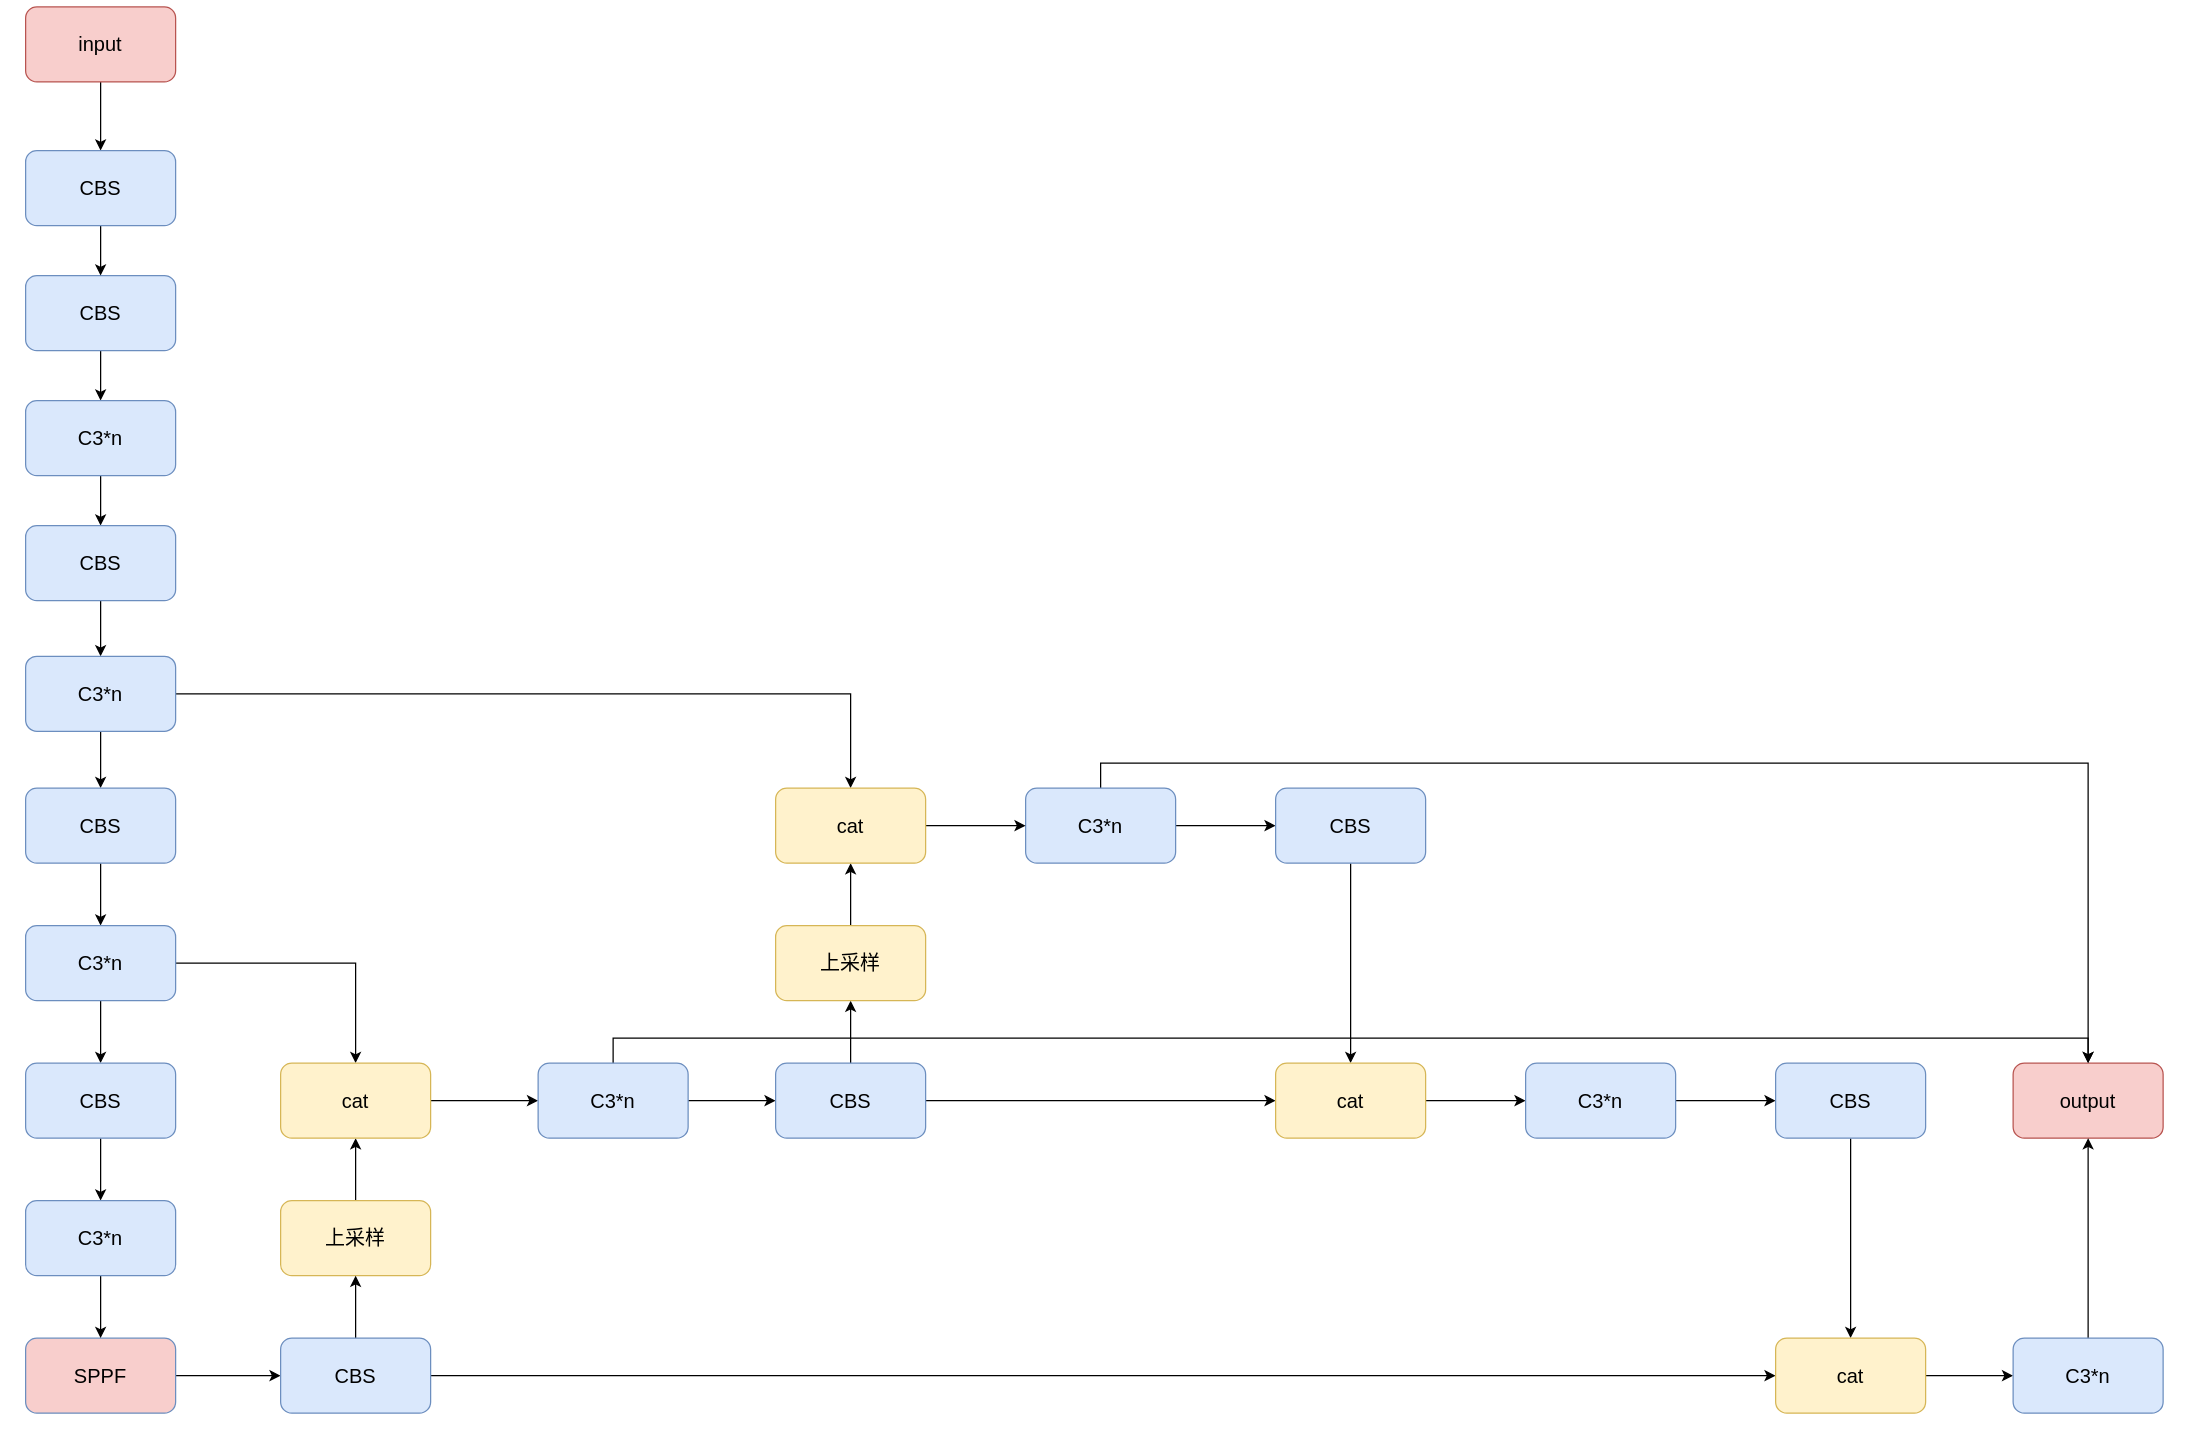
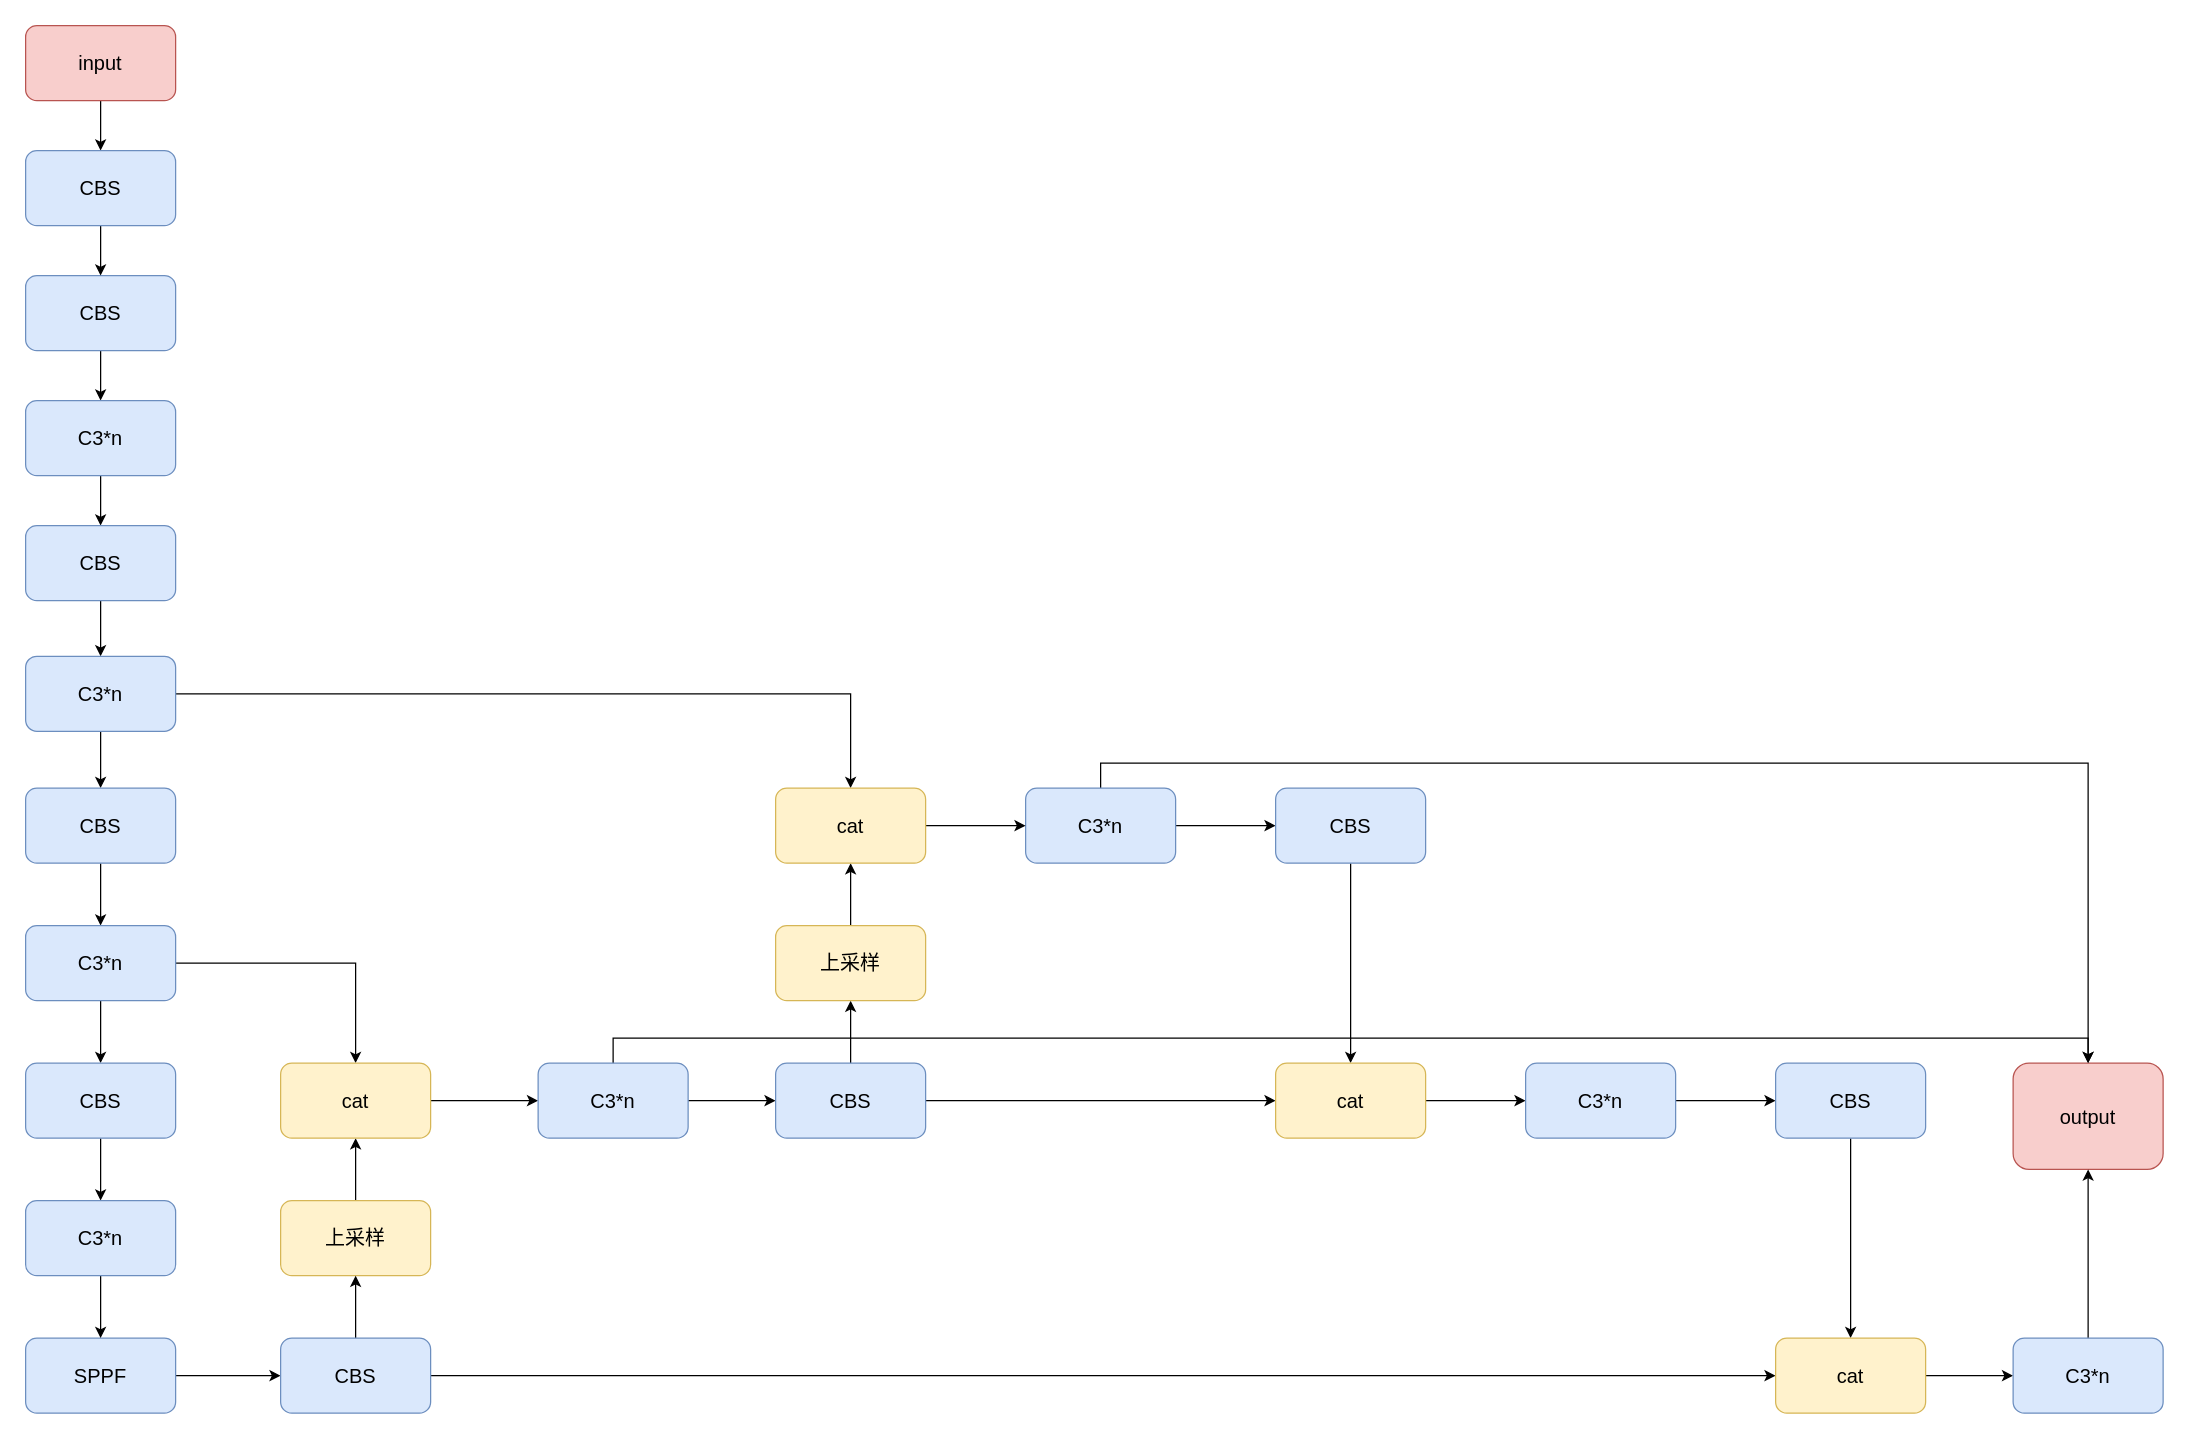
node "input": moved (101, 44) -> (101, 63)
node "output": size 150x75 -> 150x106
node "SPPF": fillcolor #f8cecc -> #dae8fc
